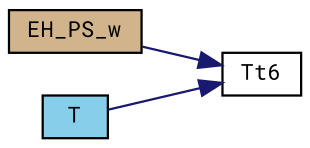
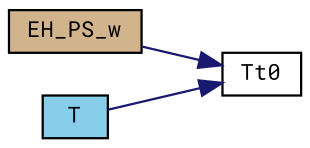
node "Tt6": label "Tt6" -> "Tt0"
